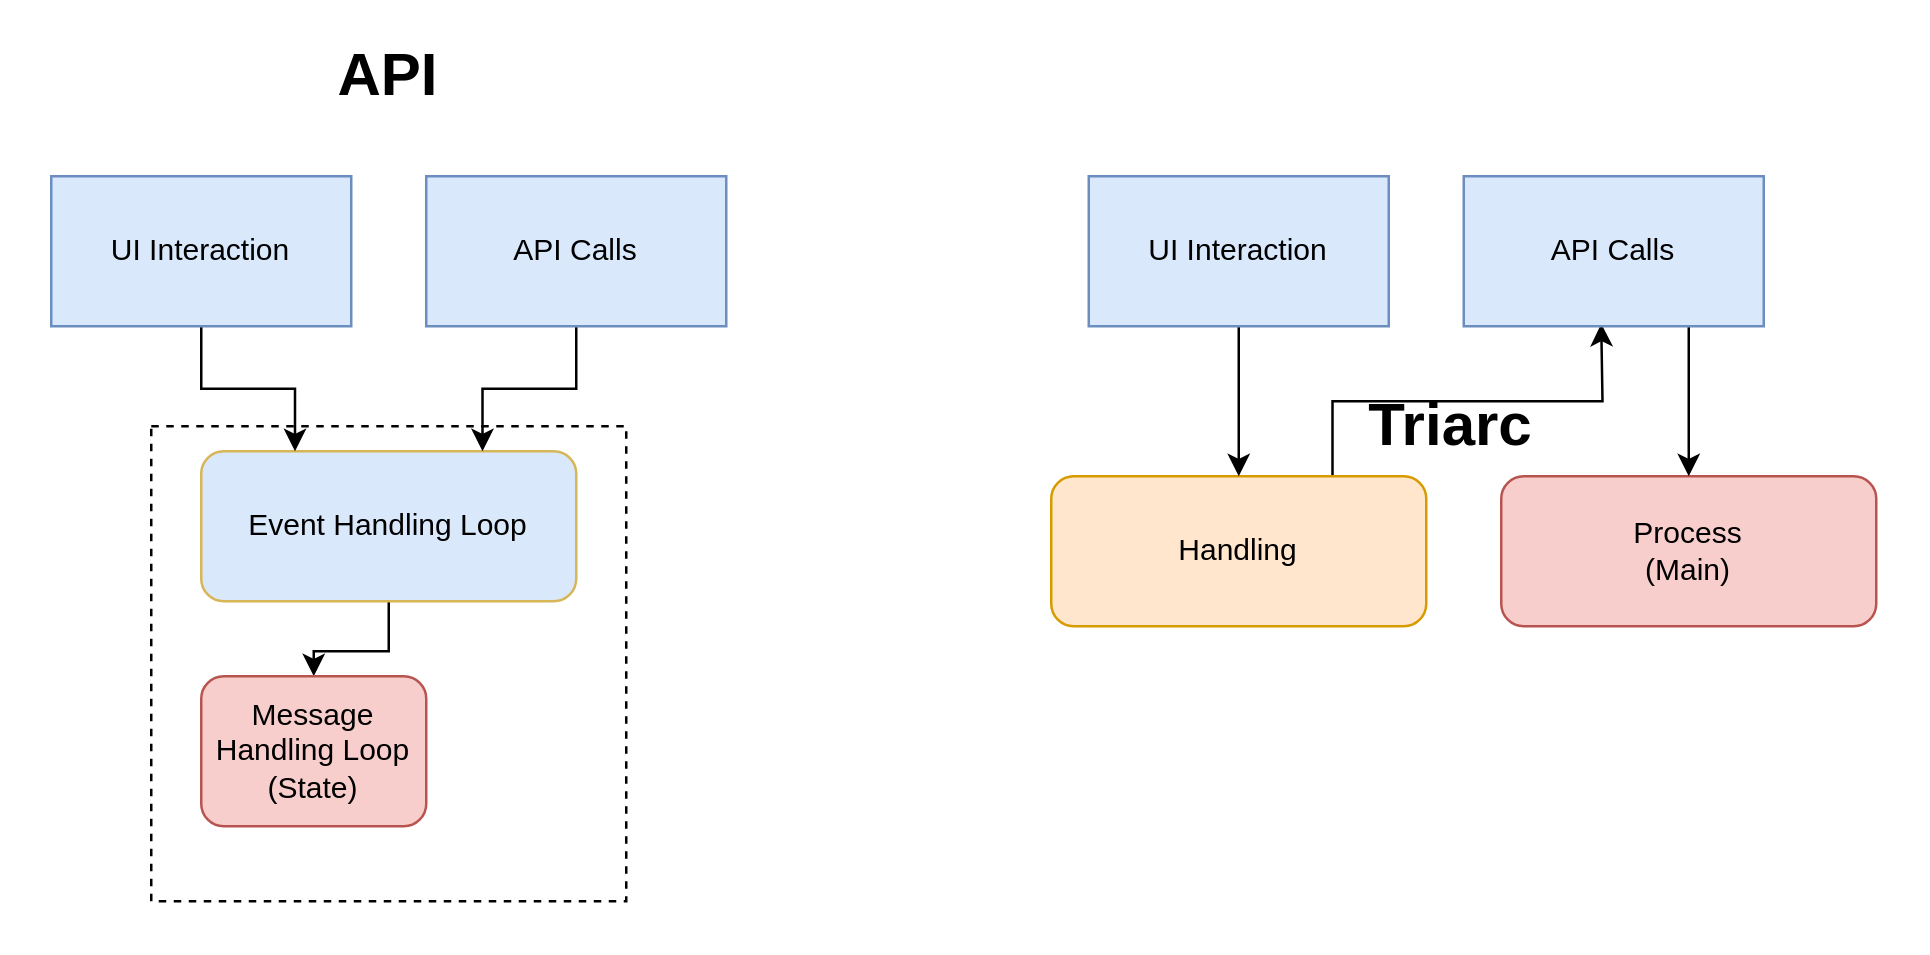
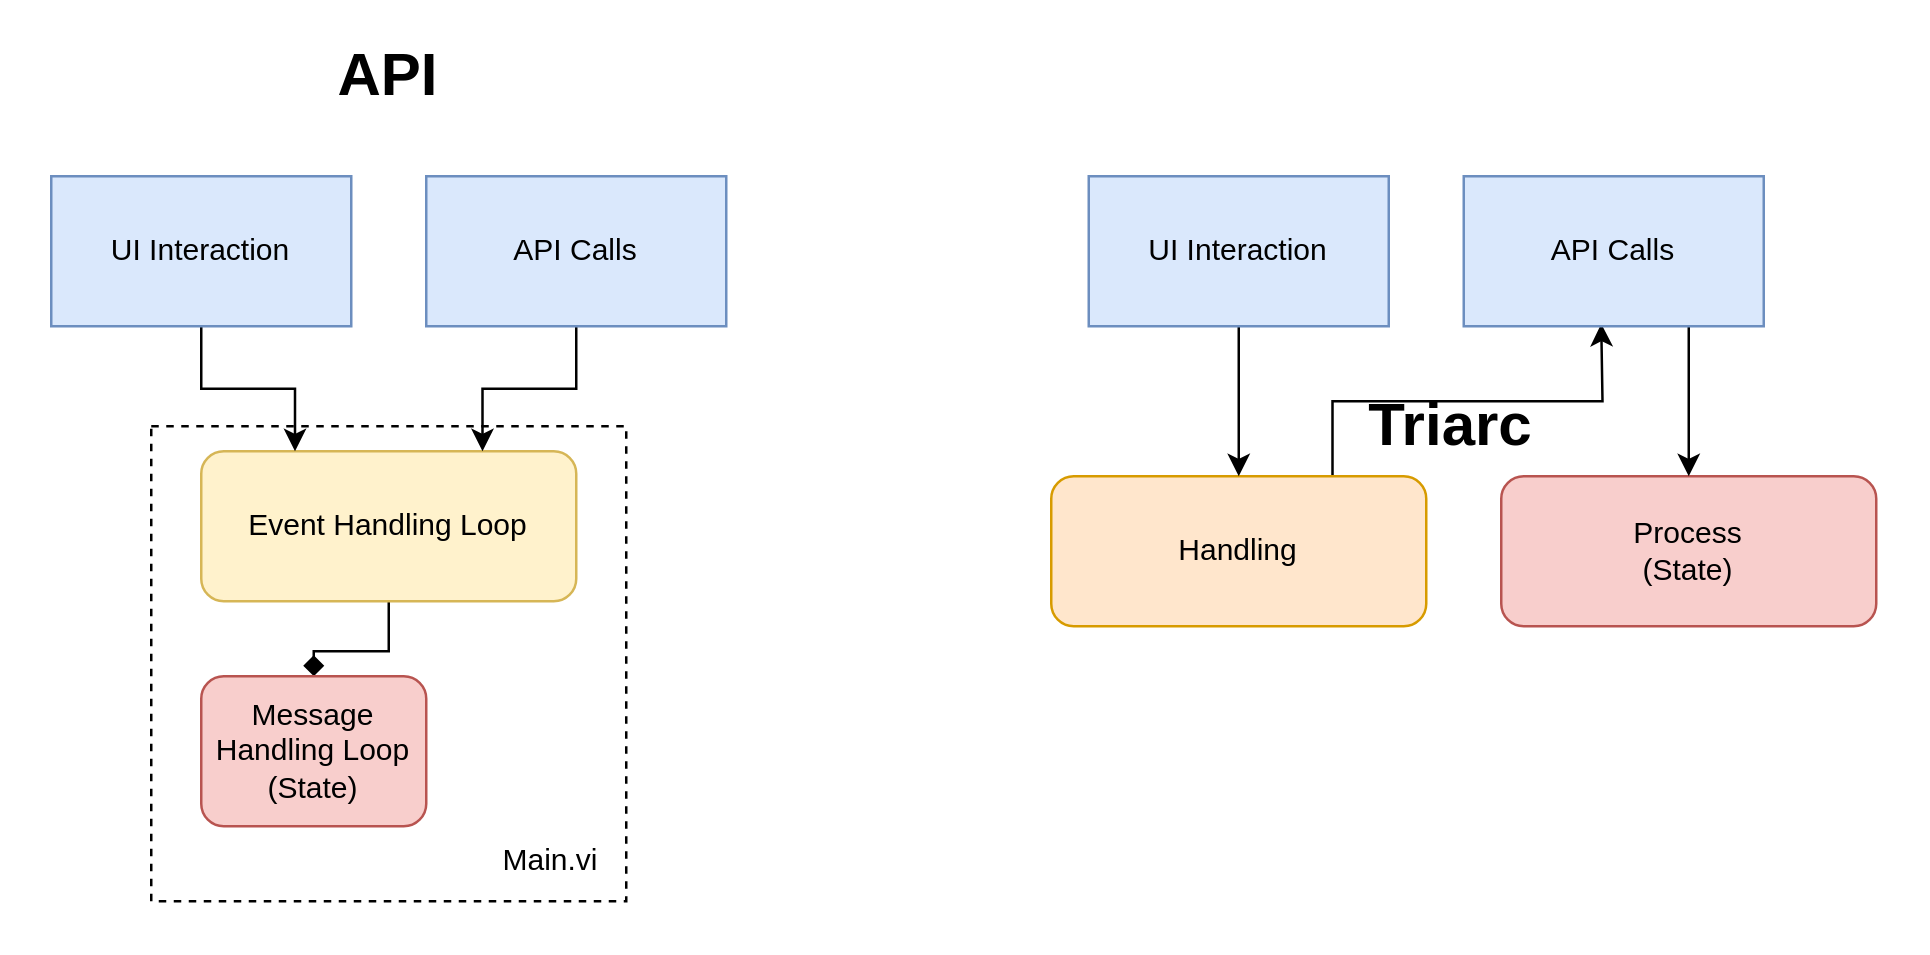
node "Event Handling Loop": fillcolor #dae8fc -> #fff2cc
node "Process (Main)": label "Process (Main)" -> "Process (State)"
edge "Event Handling Loop" -> "Message Handling Loop (State)": arrowhead classic -> diamond
node "Main.vi": added
